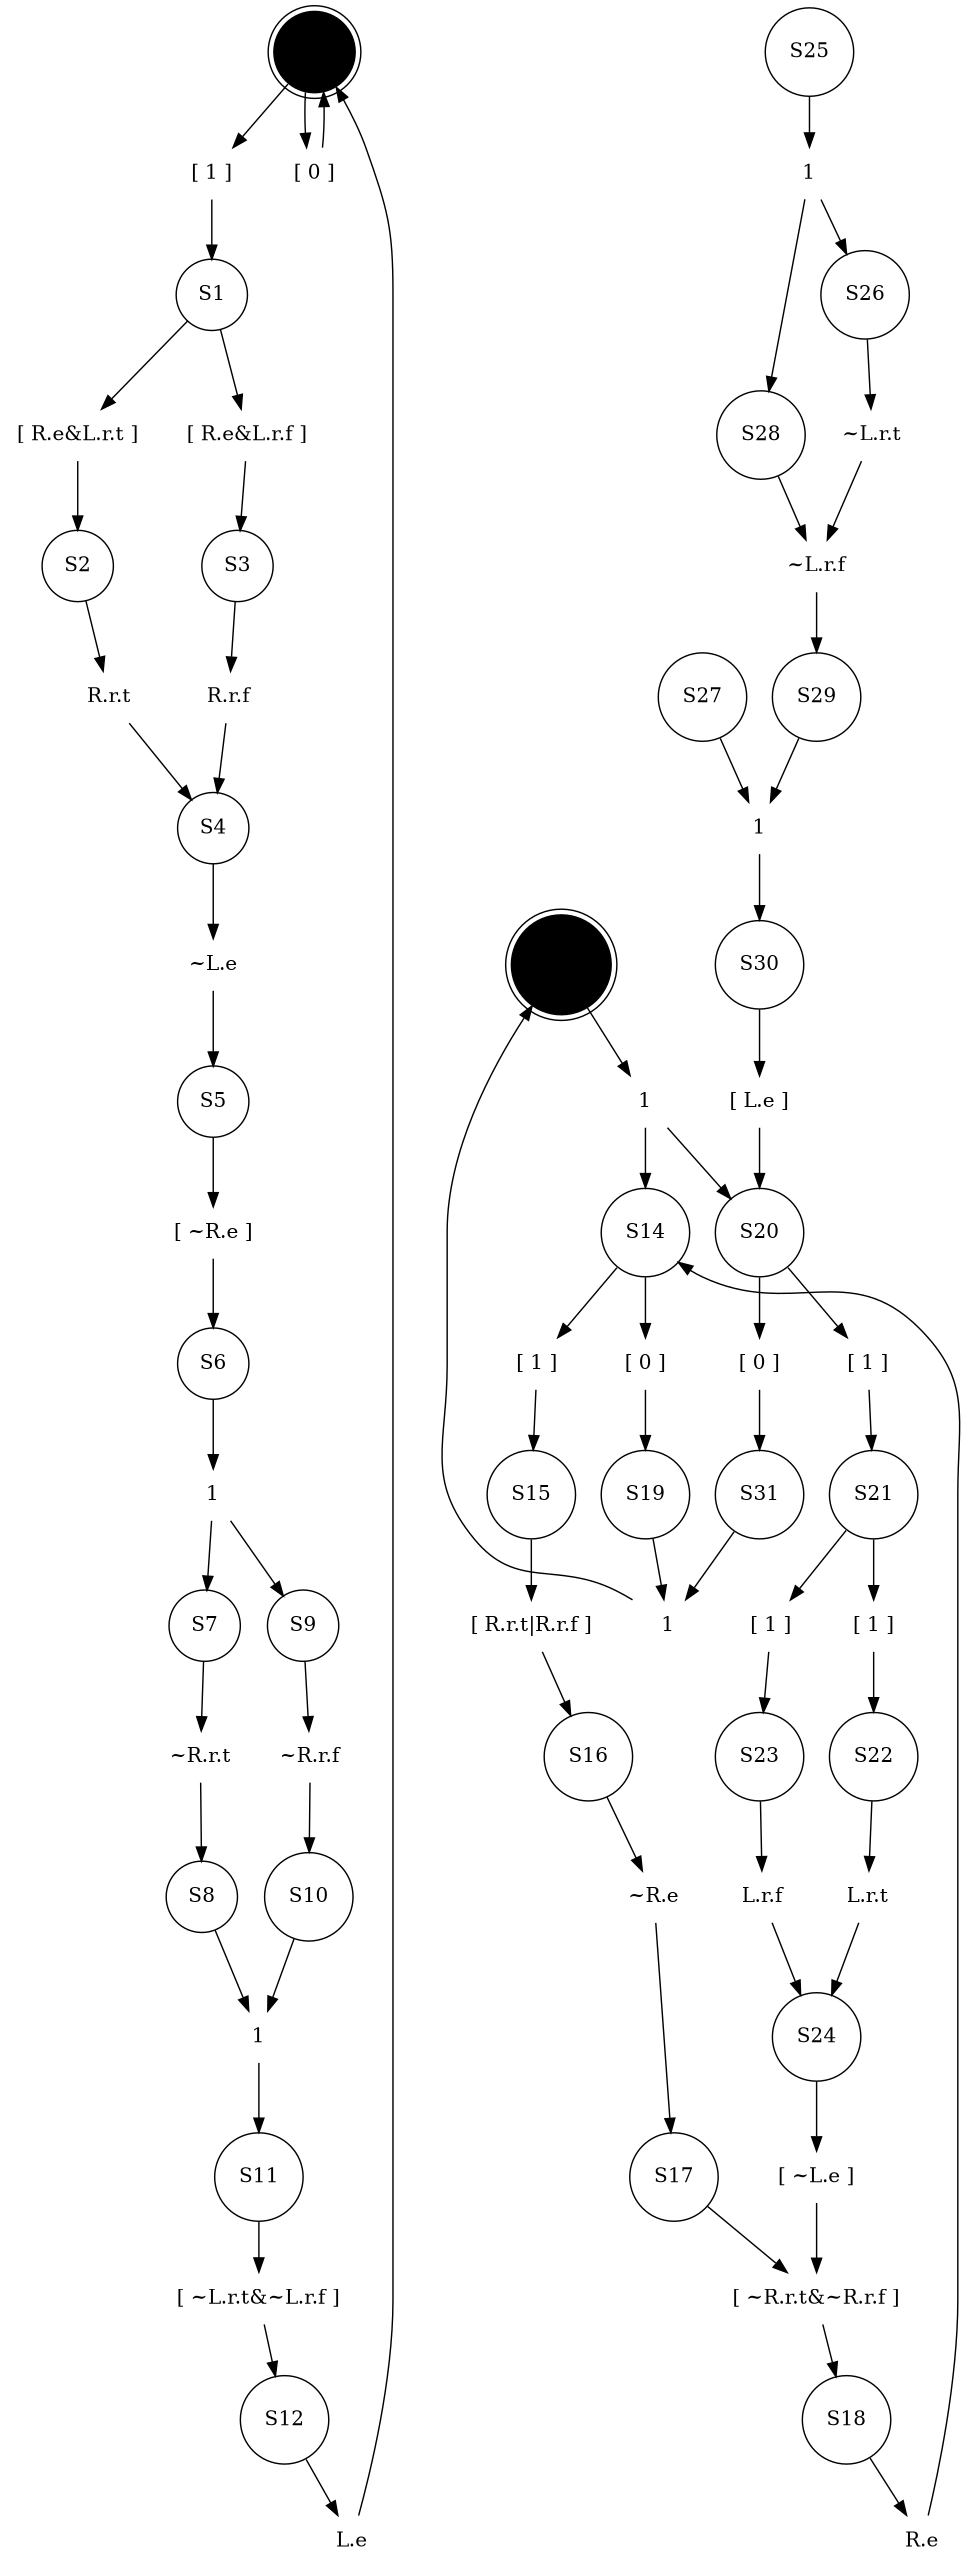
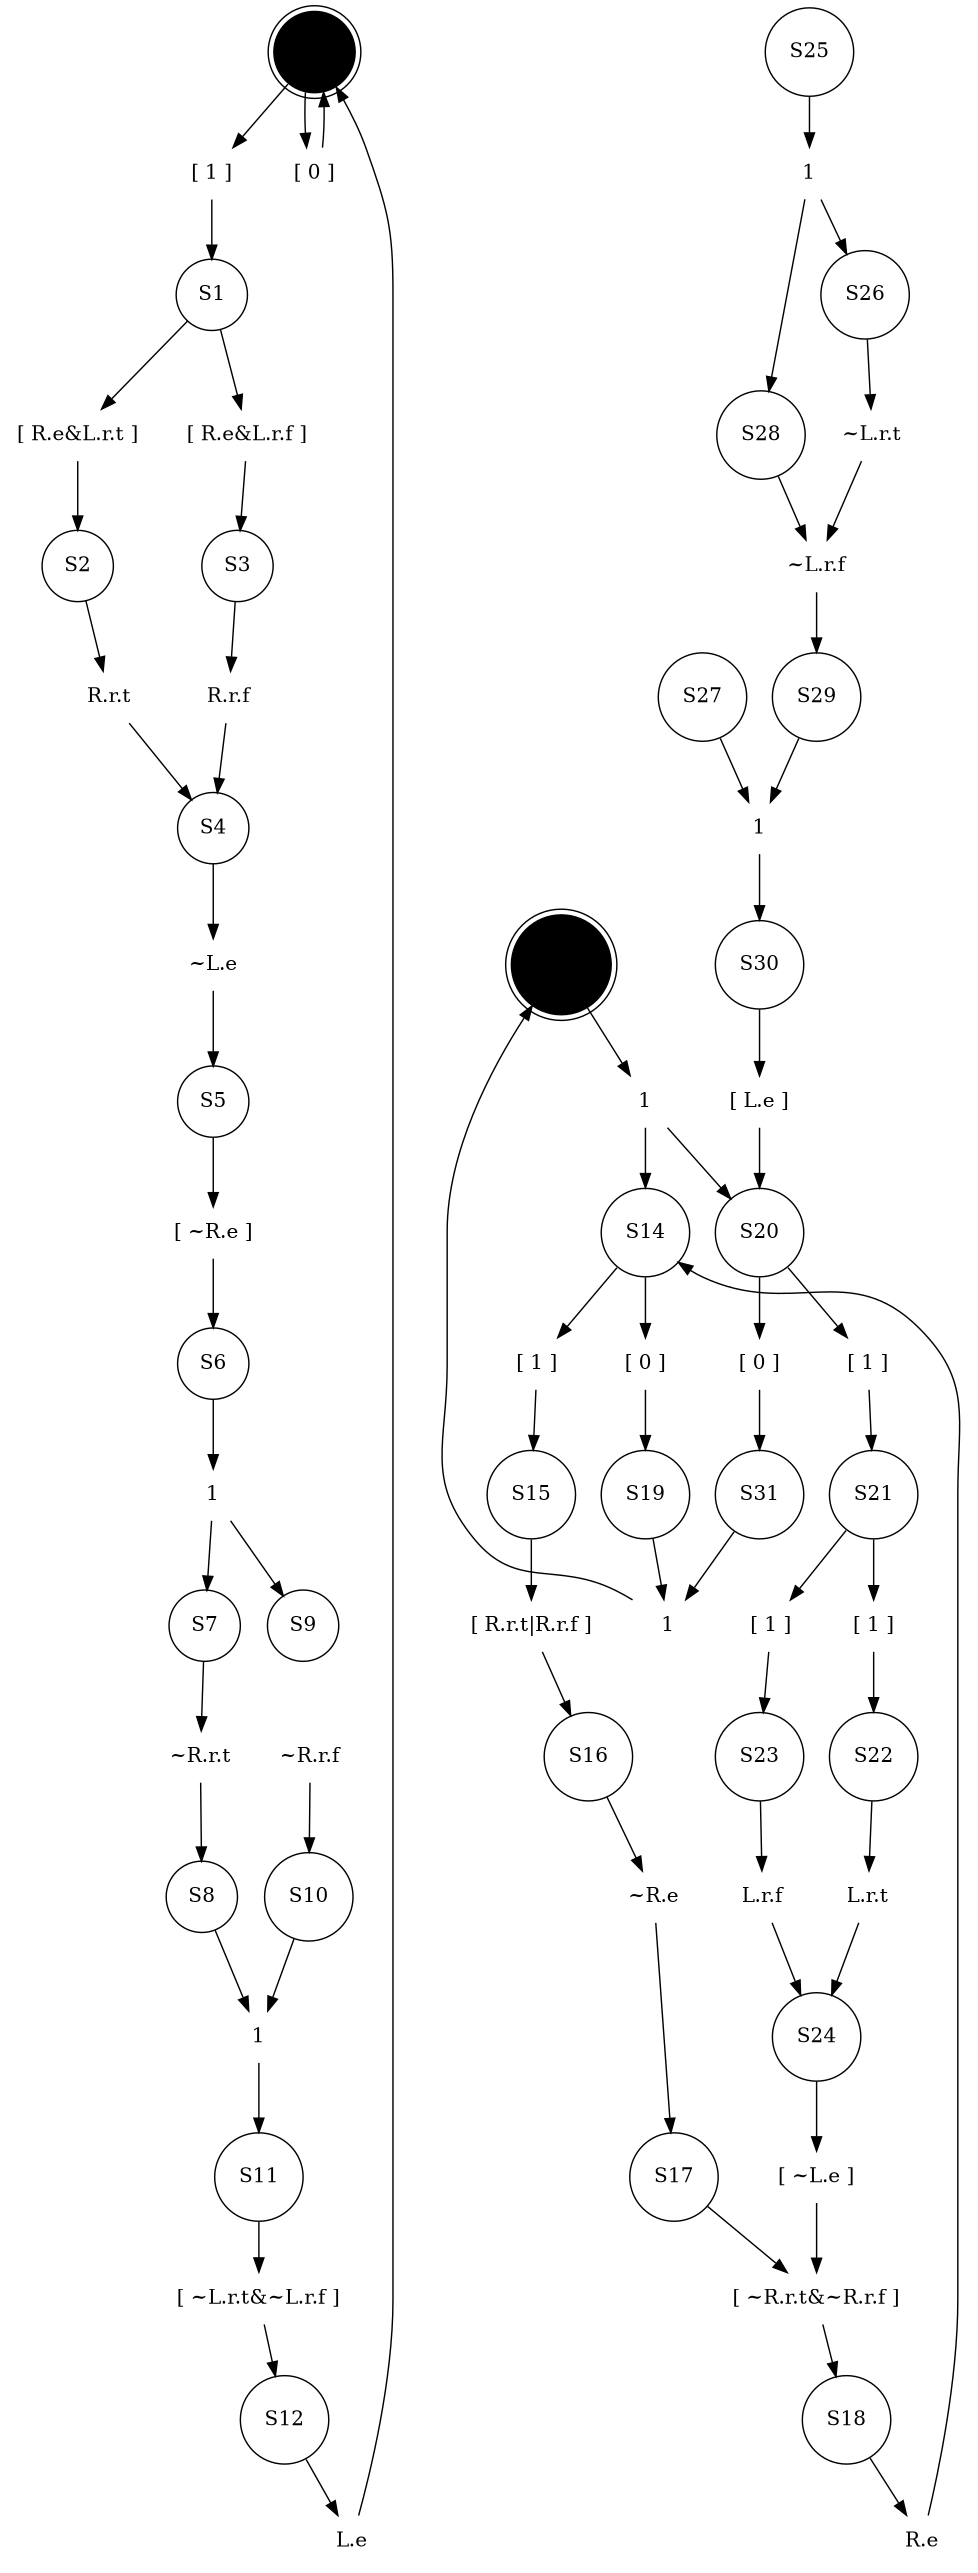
edge "S9" -> "~R.r.f": removed
